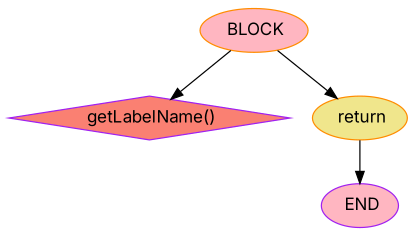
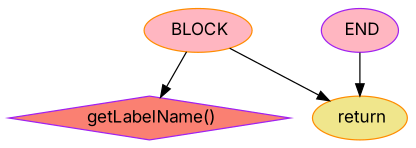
edge "return" -> "END": reversed
